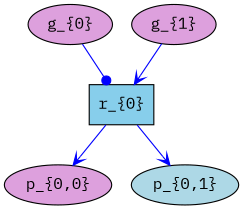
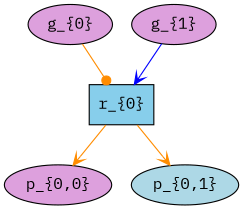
edge "g_{0}" -> "r_{0}": color blue -> darkorange
edge "r_{0}" -> "p_{0,0}": color blue -> darkorange
edge "r_{0}" -> "p_{0,1}": color blue -> darkorange
